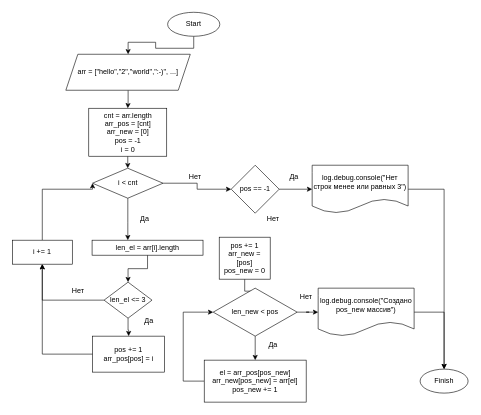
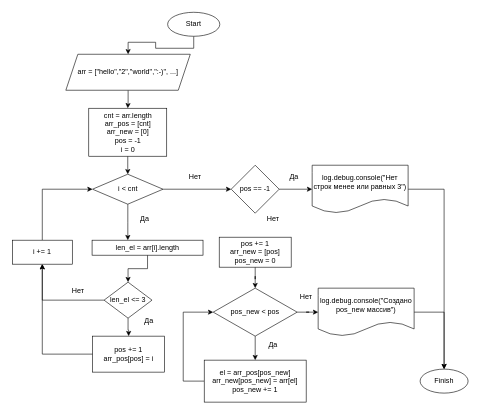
node "i < cnt": moved (128, 183) -> (128, 189)
node "pos += 1 arr_new = [pos] pos_new = 0": size 51x42 -> 72x30
node "len_new < pos": label "len_new < pos" -> "pos_new < pos"
